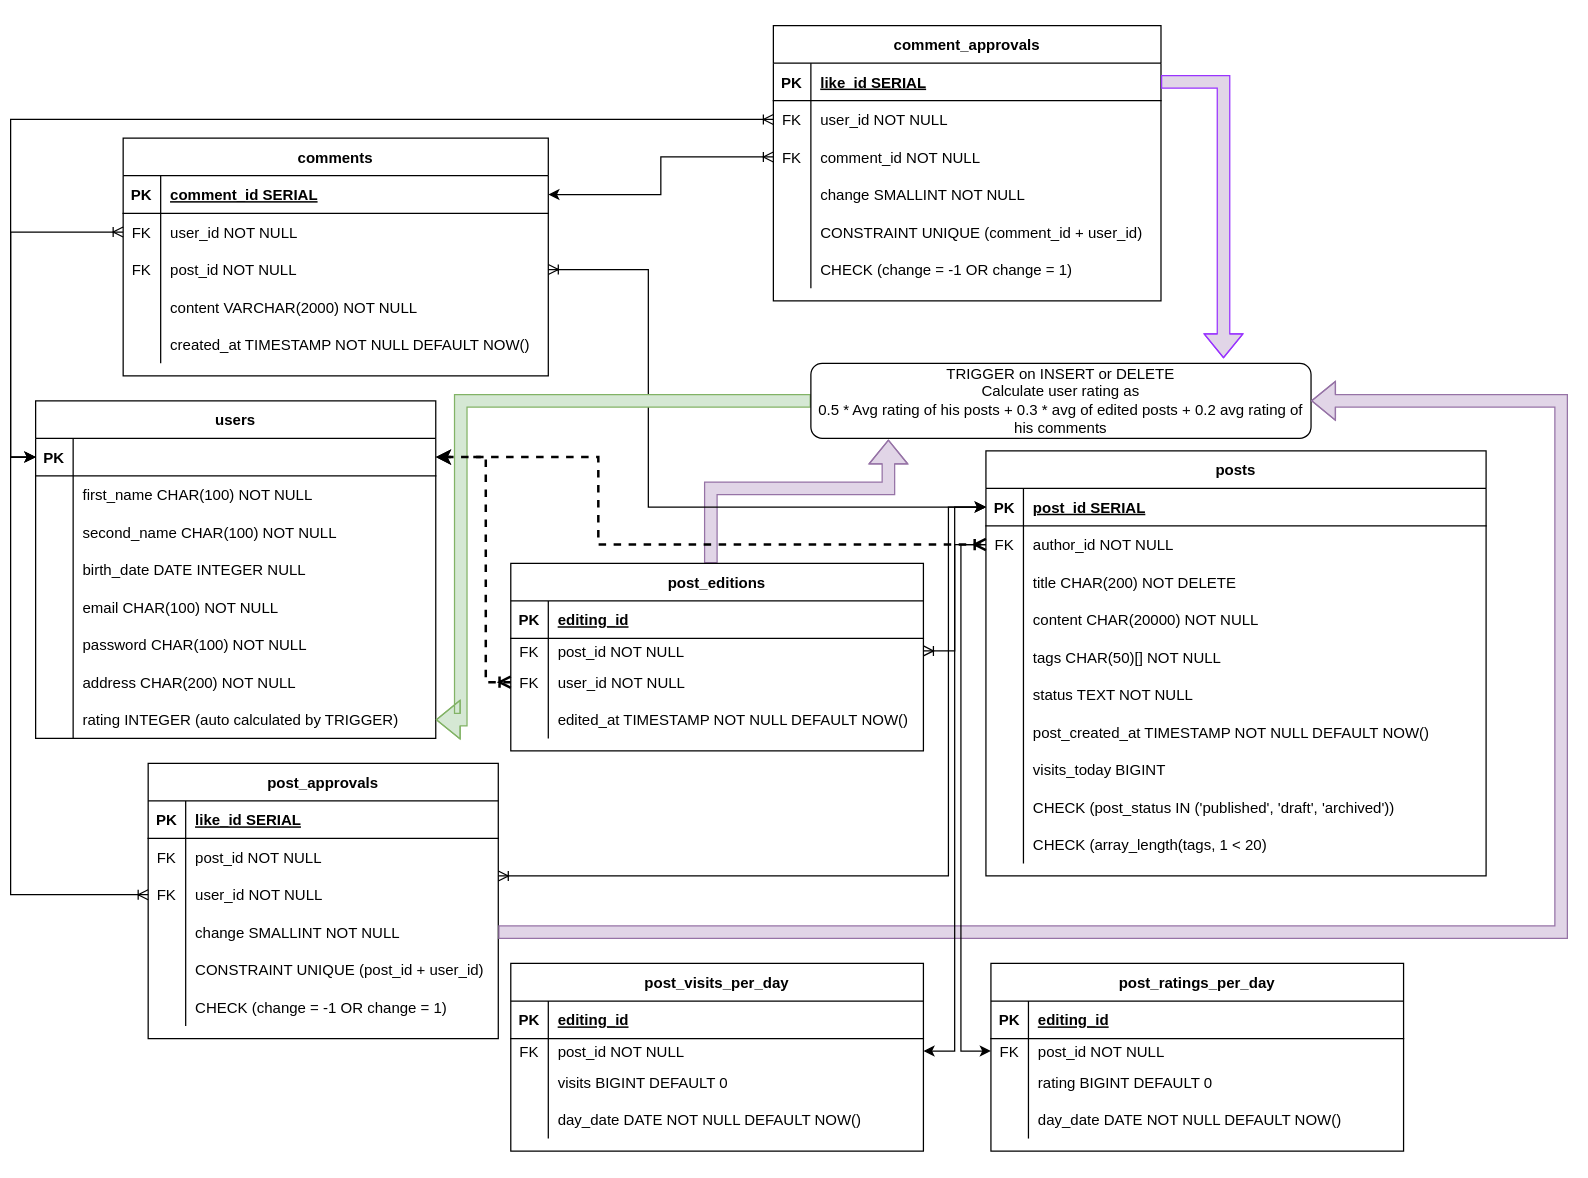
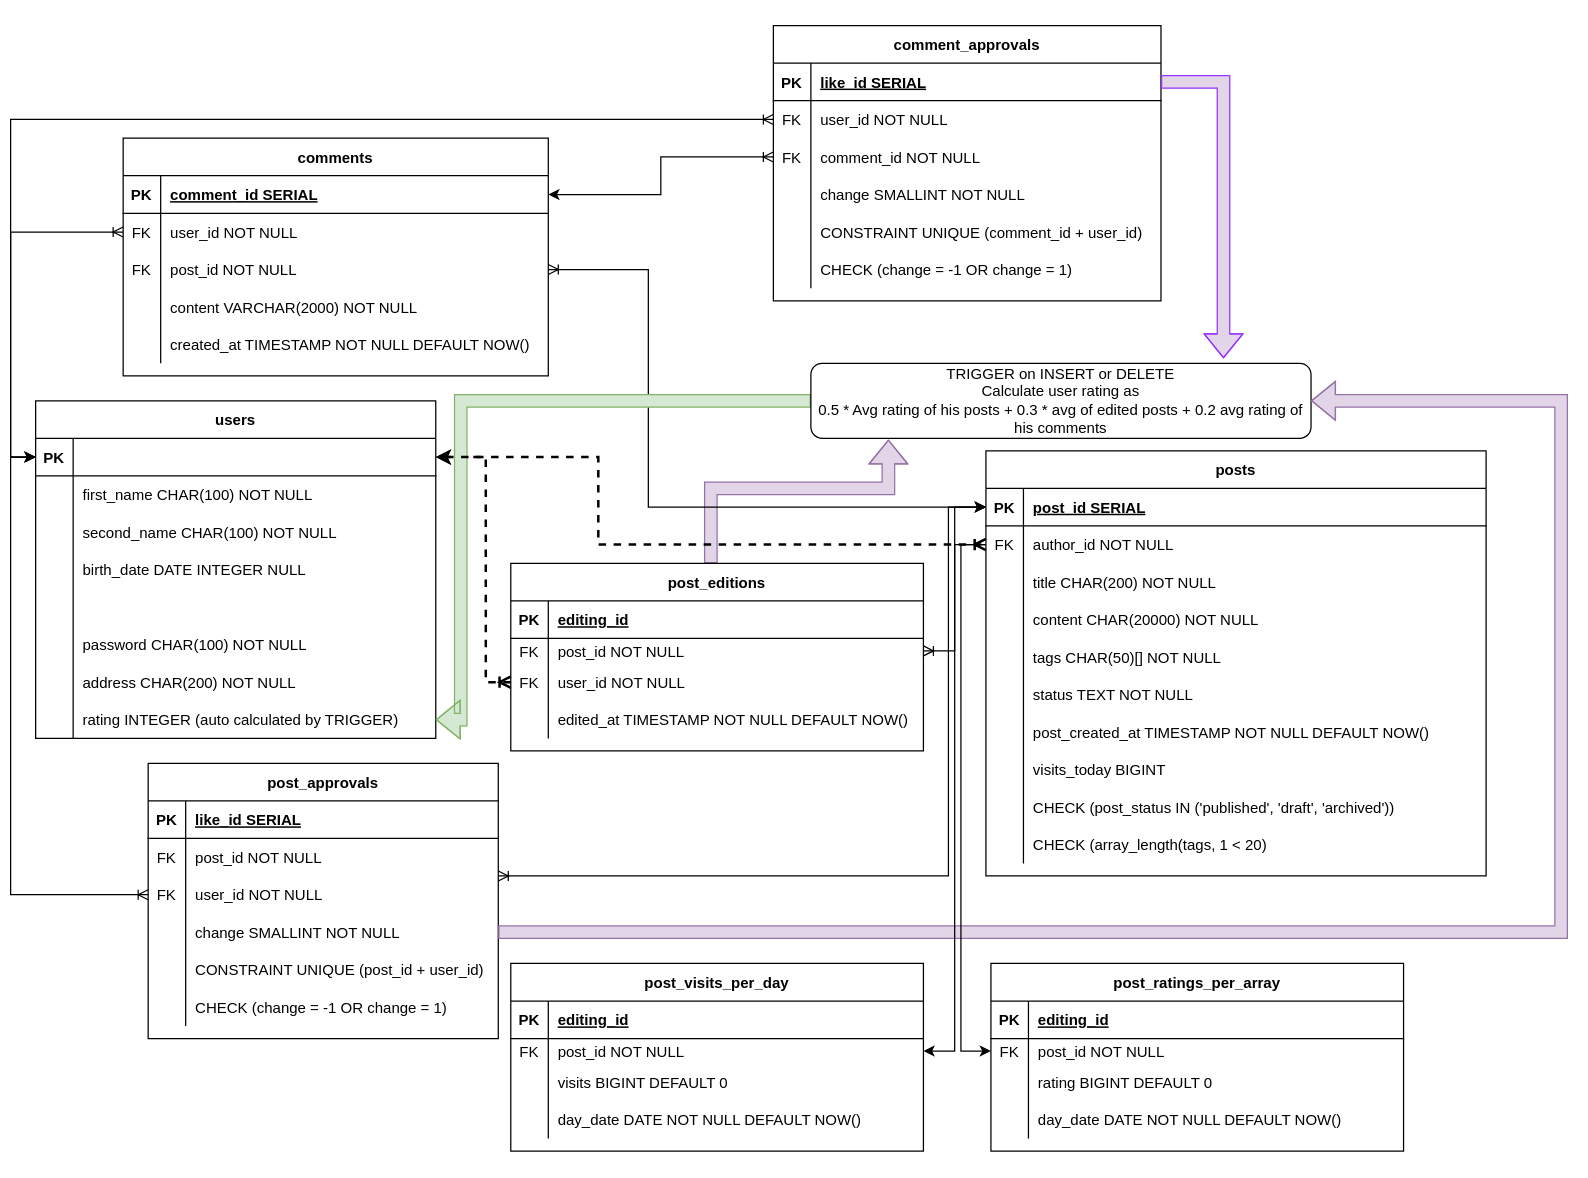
node "title CHAR(200) NOT DELETE": label "title CHAR(200) NOT DELETE" -> "title CHAR(200) NOT NULL"
node "email CHAR(100) NOT NULL": removed
node "post_ratings_per_day": label "post_ratings_per_day" -> "post_ratings_per_array"
